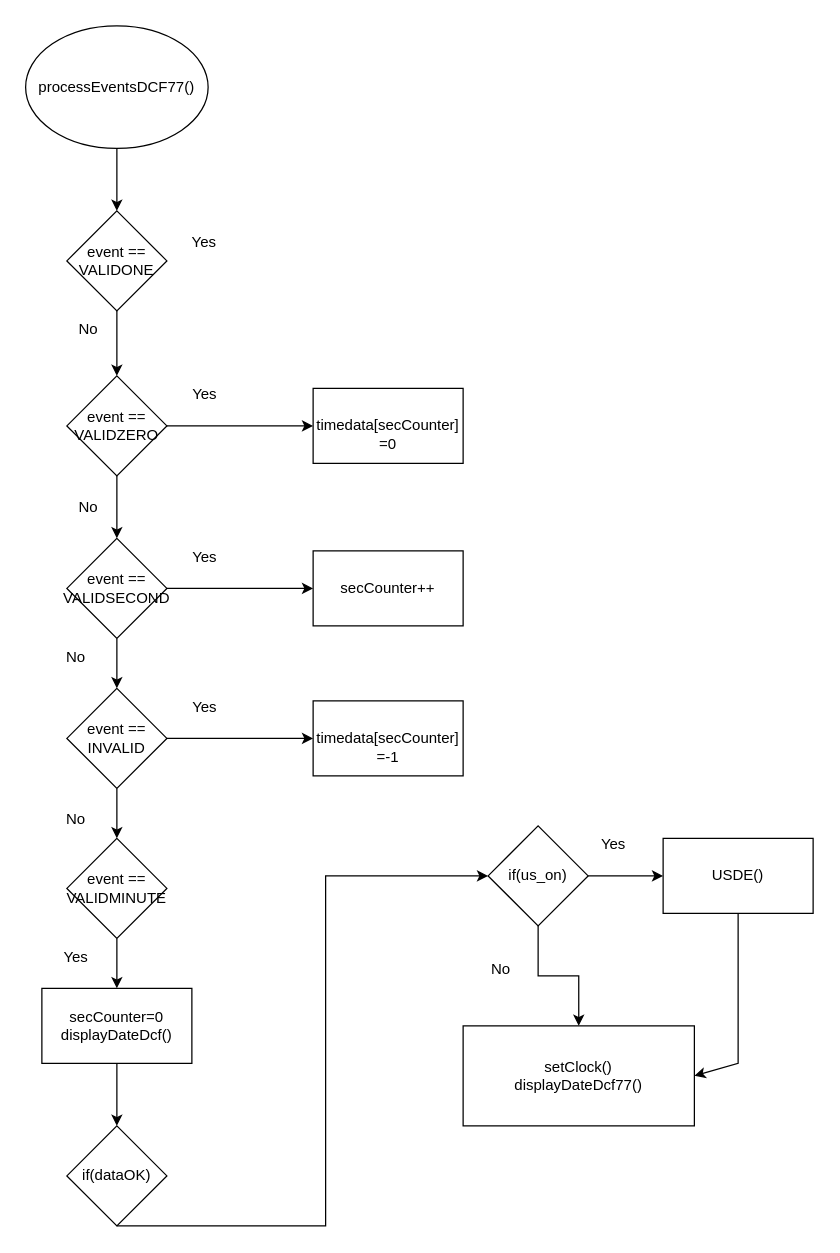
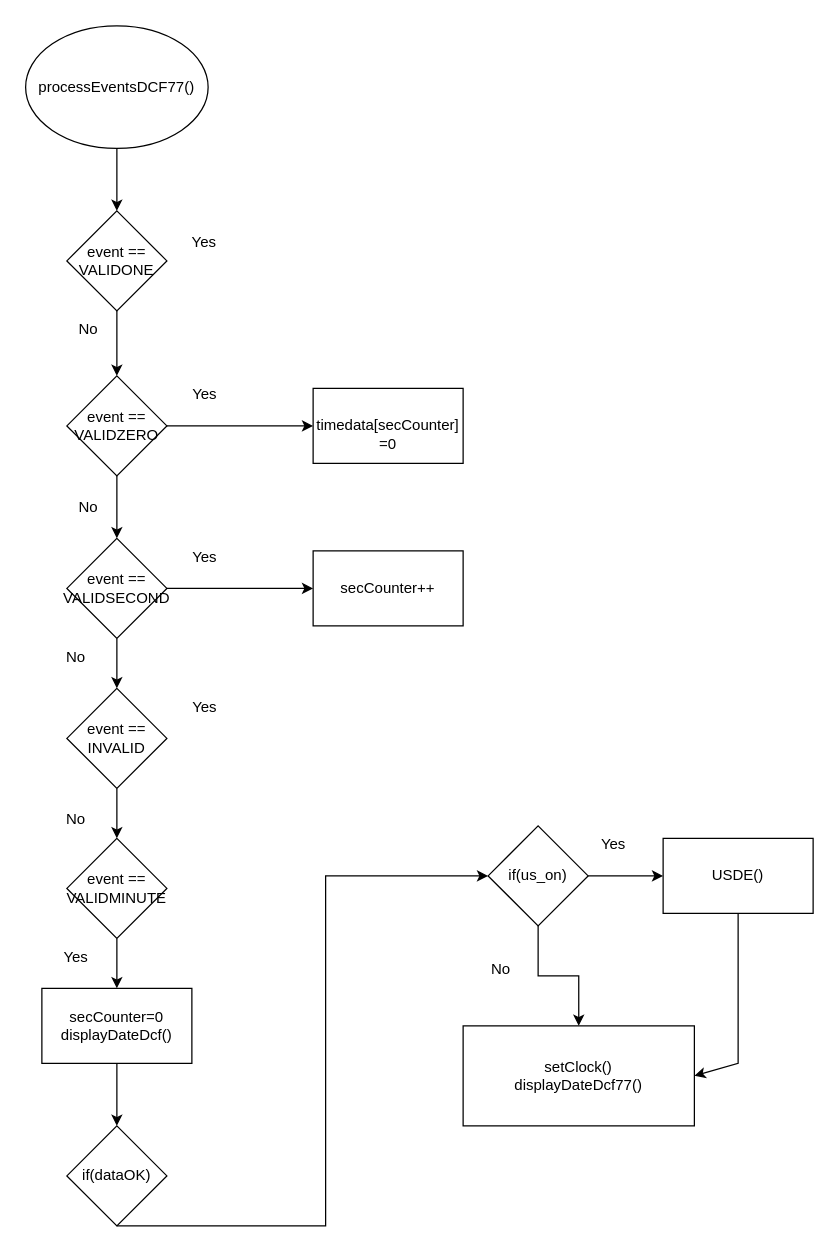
edge "event == INVALID" -> "timedata[secCounter] =-1": removed
node "timedata[secCounter] =-1": removed
